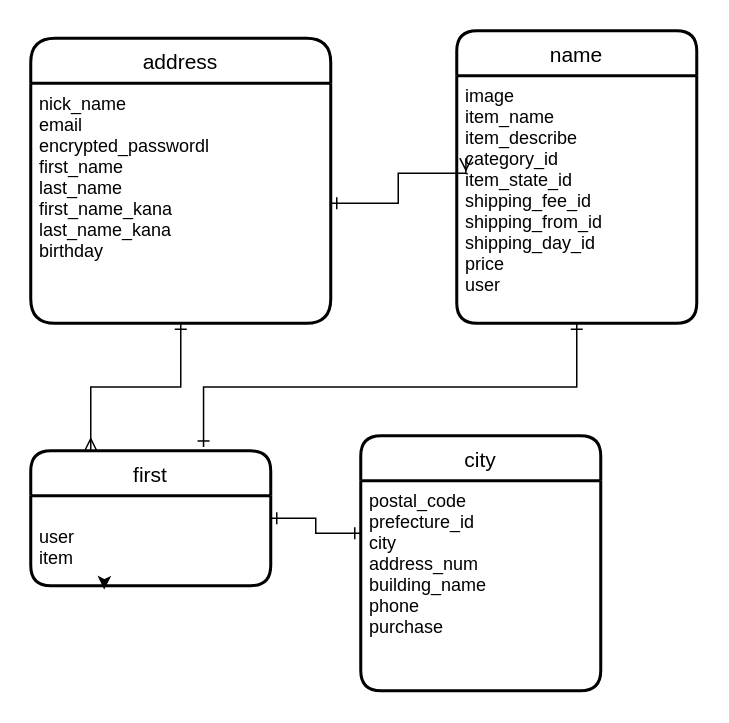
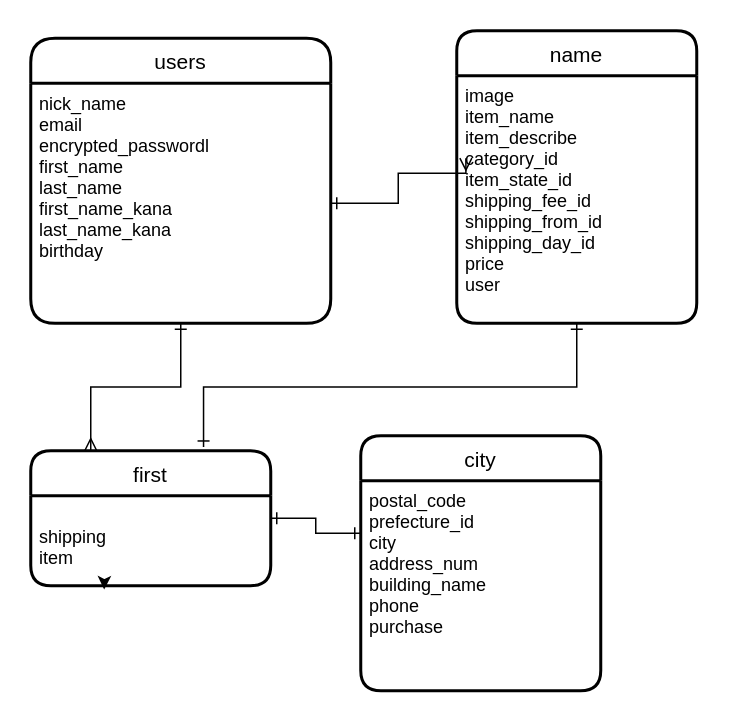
node "address": label "address" -> "users"
node "user item": label "user item" -> "shipping item"
